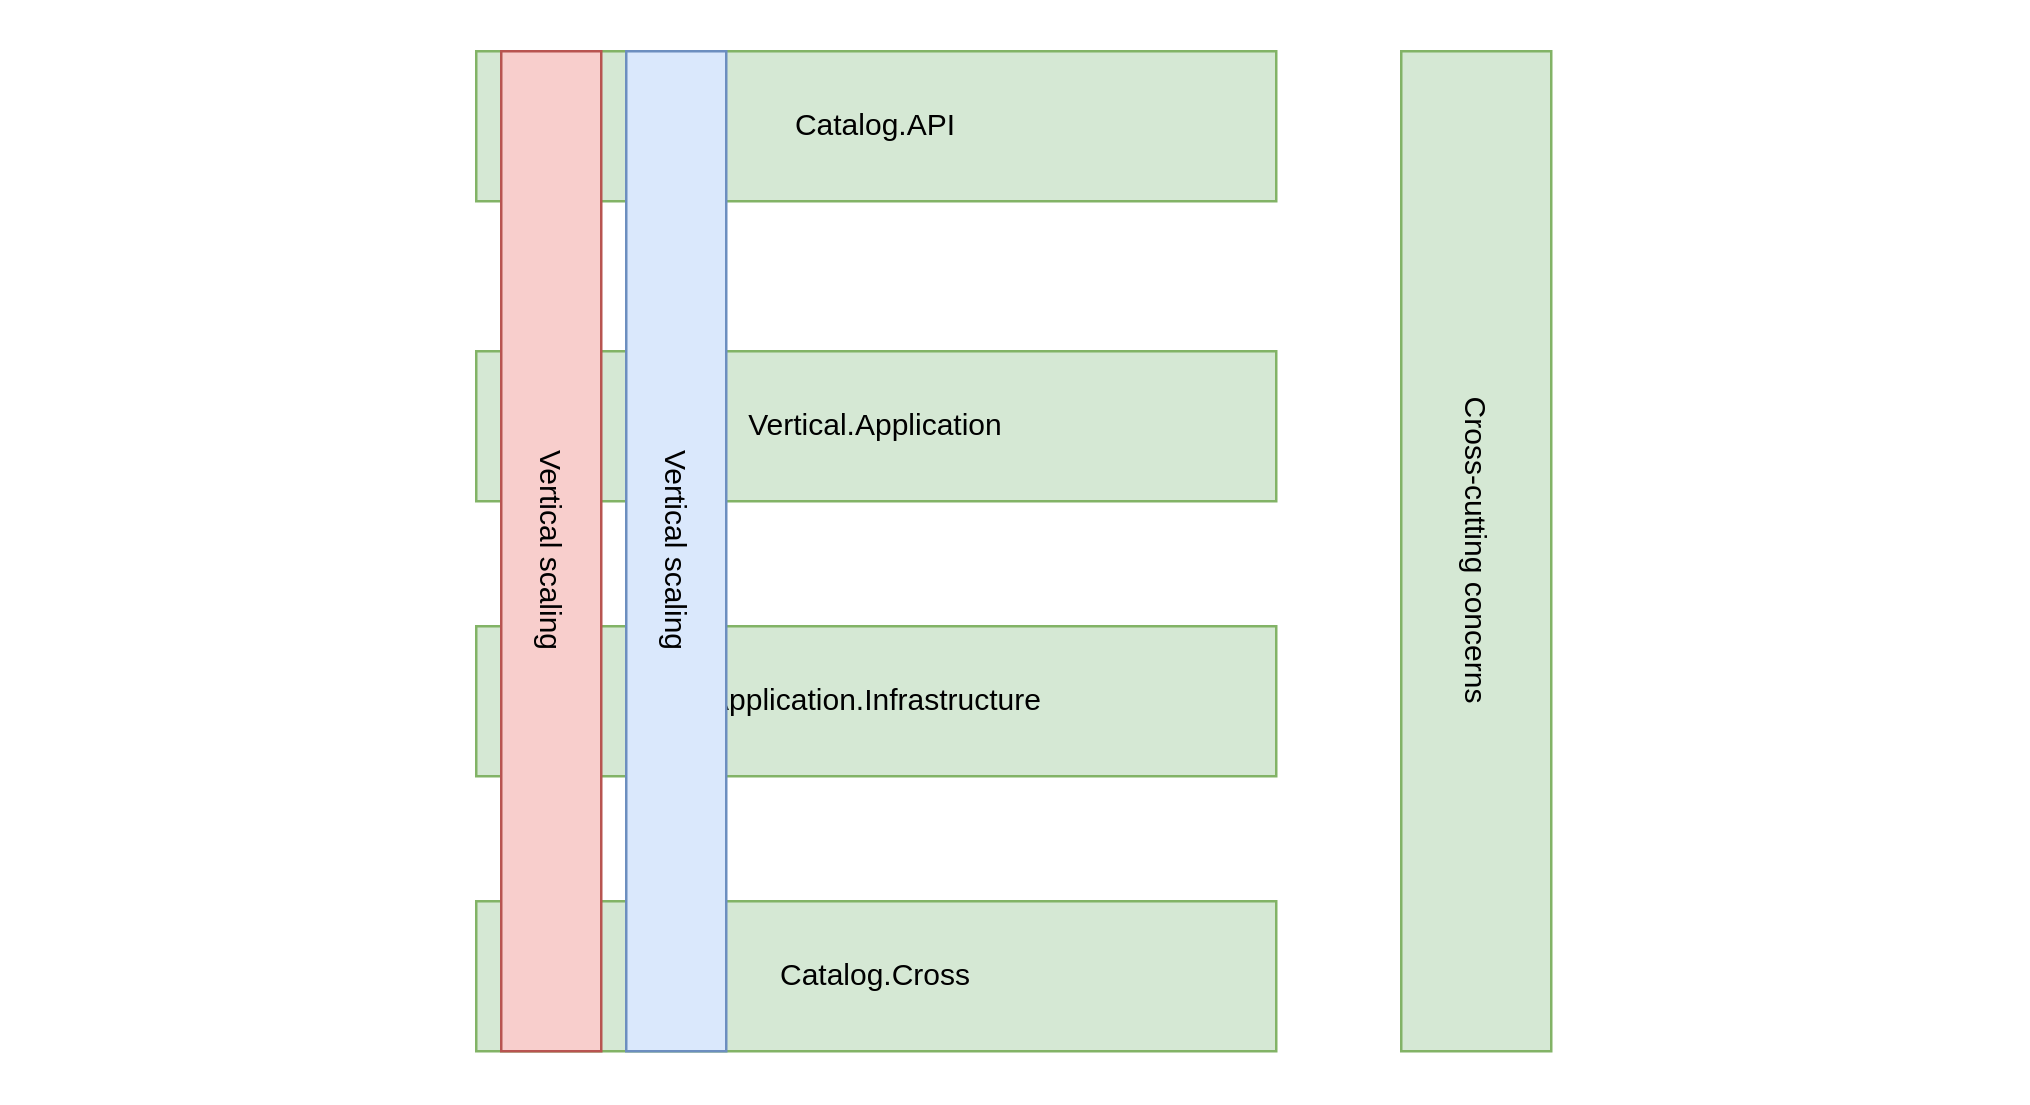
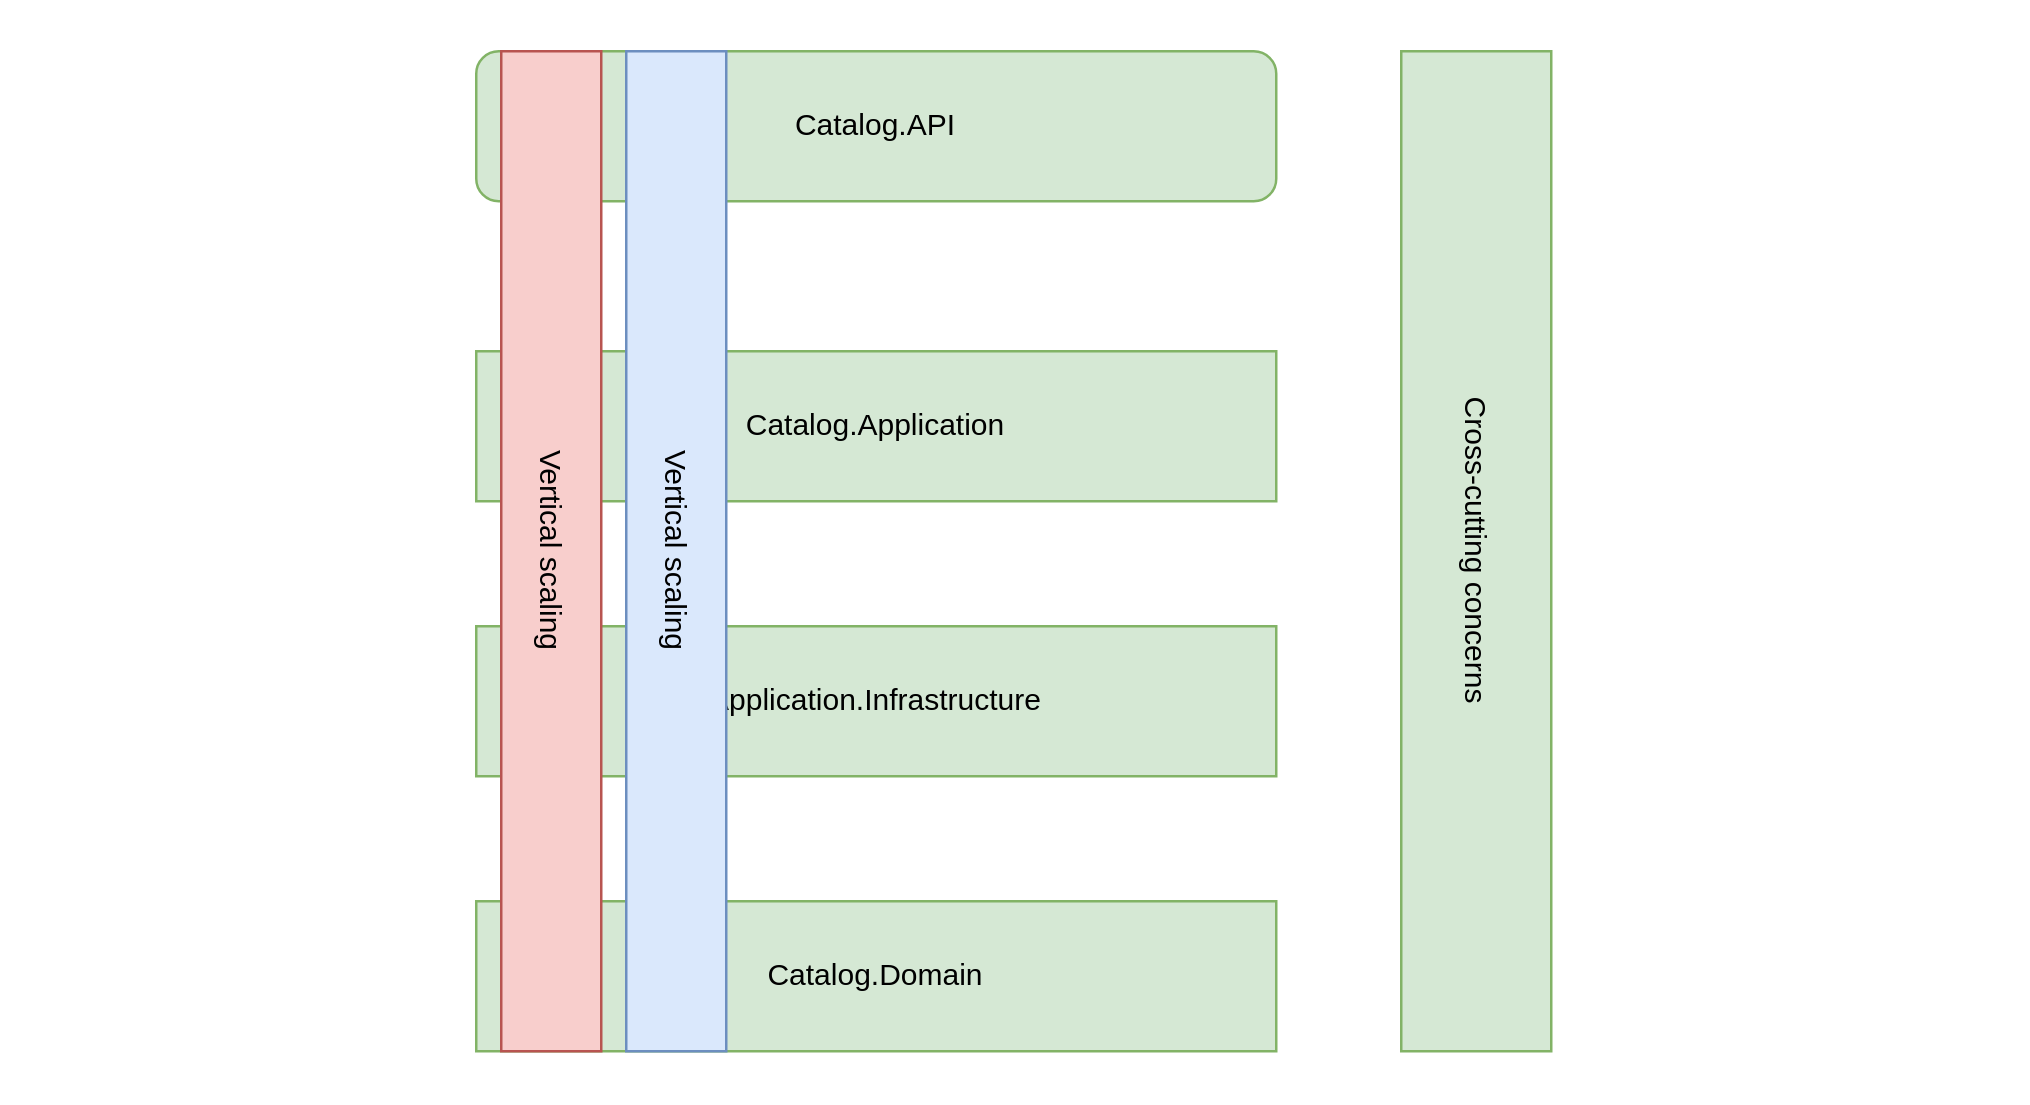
node "Catalog.API": shape rectangle -> rounded rectangle
node "Vertical.Application": label "Vertical.Application" -> "Catalog.Application"
node "Catalog.Cross": label "Catalog.Cross" -> "Catalog.Domain"
